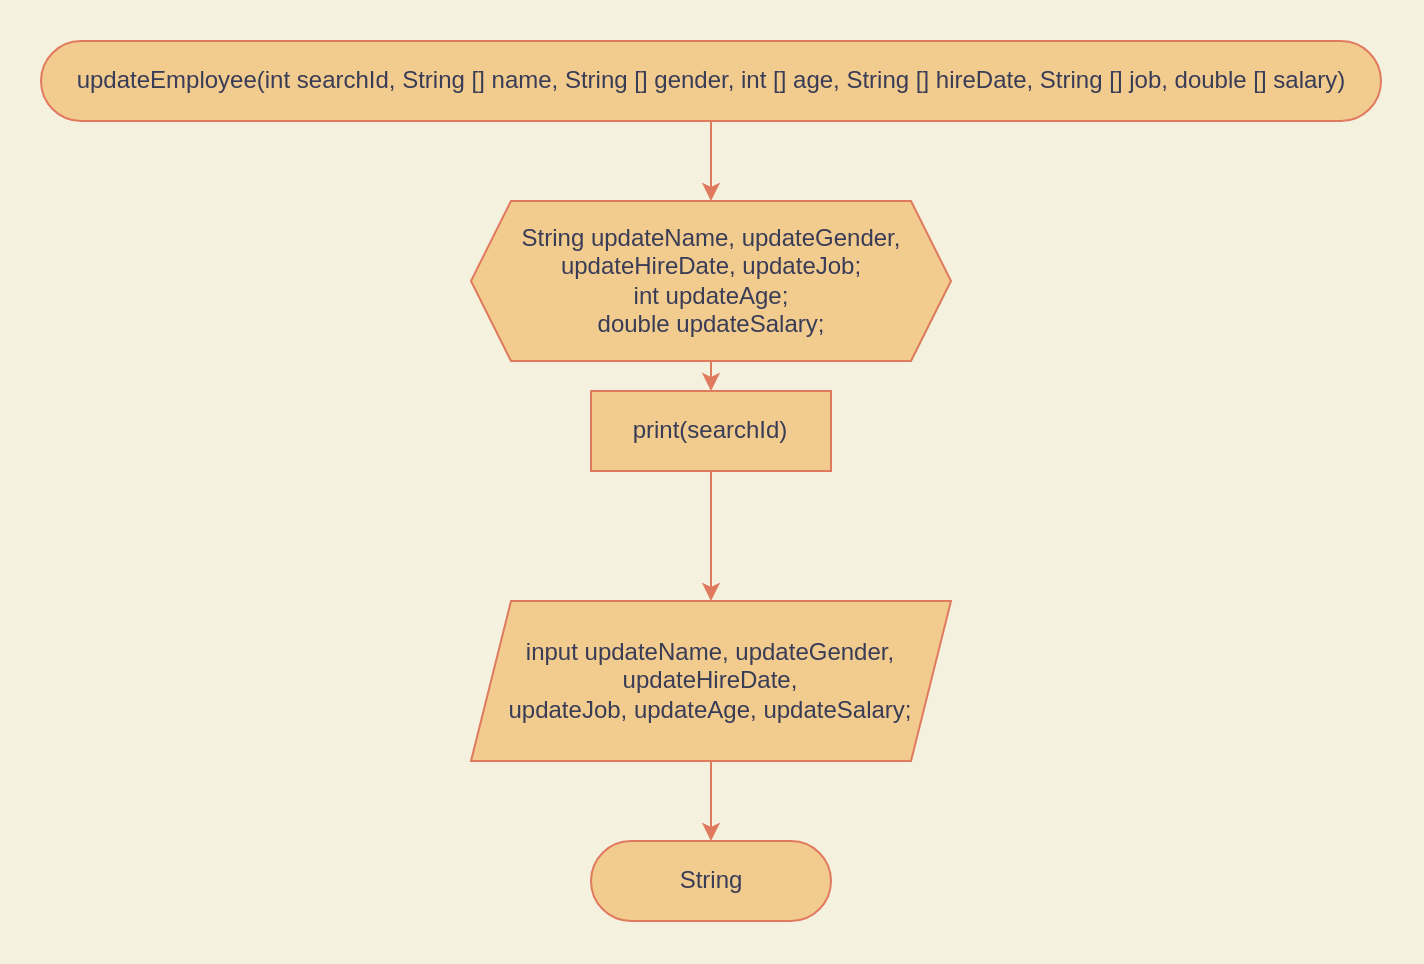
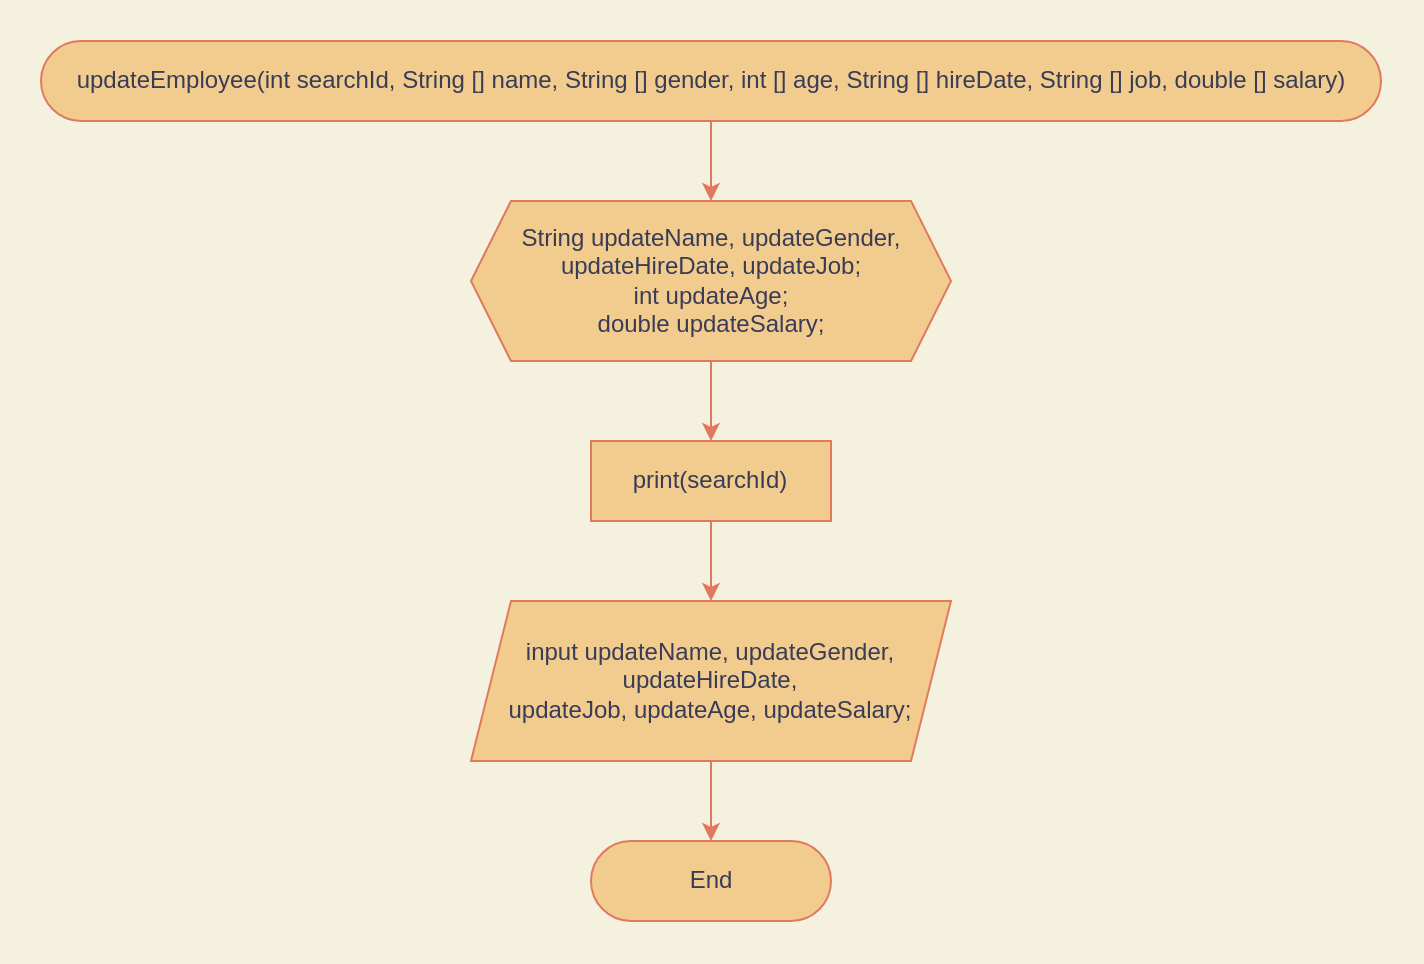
node "print(searchId)": moved (711, 431) -> (711, 481)
node "String": label "String" -> "End"
